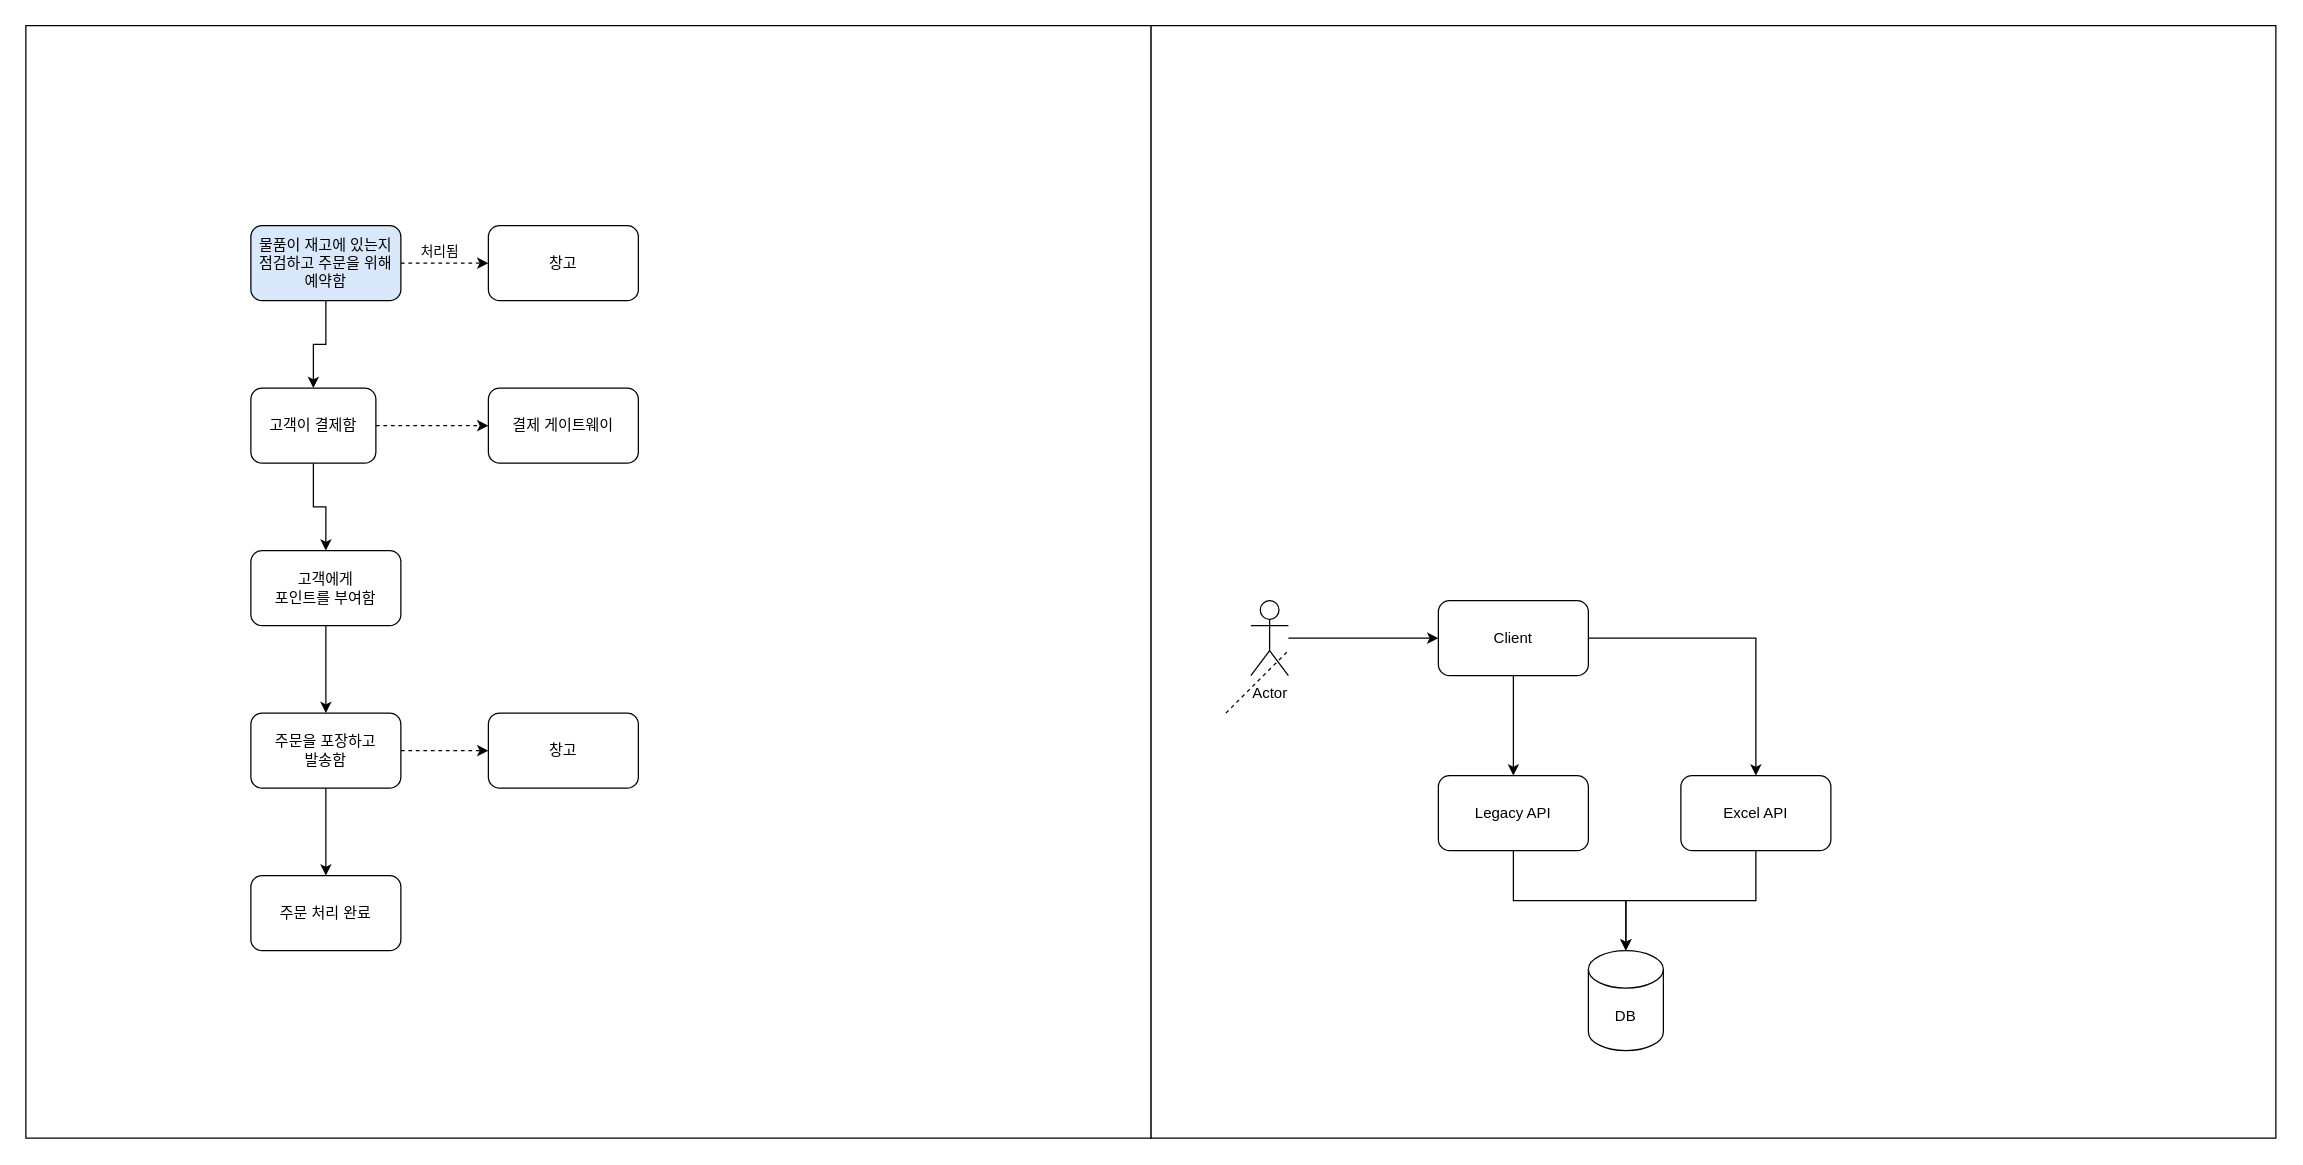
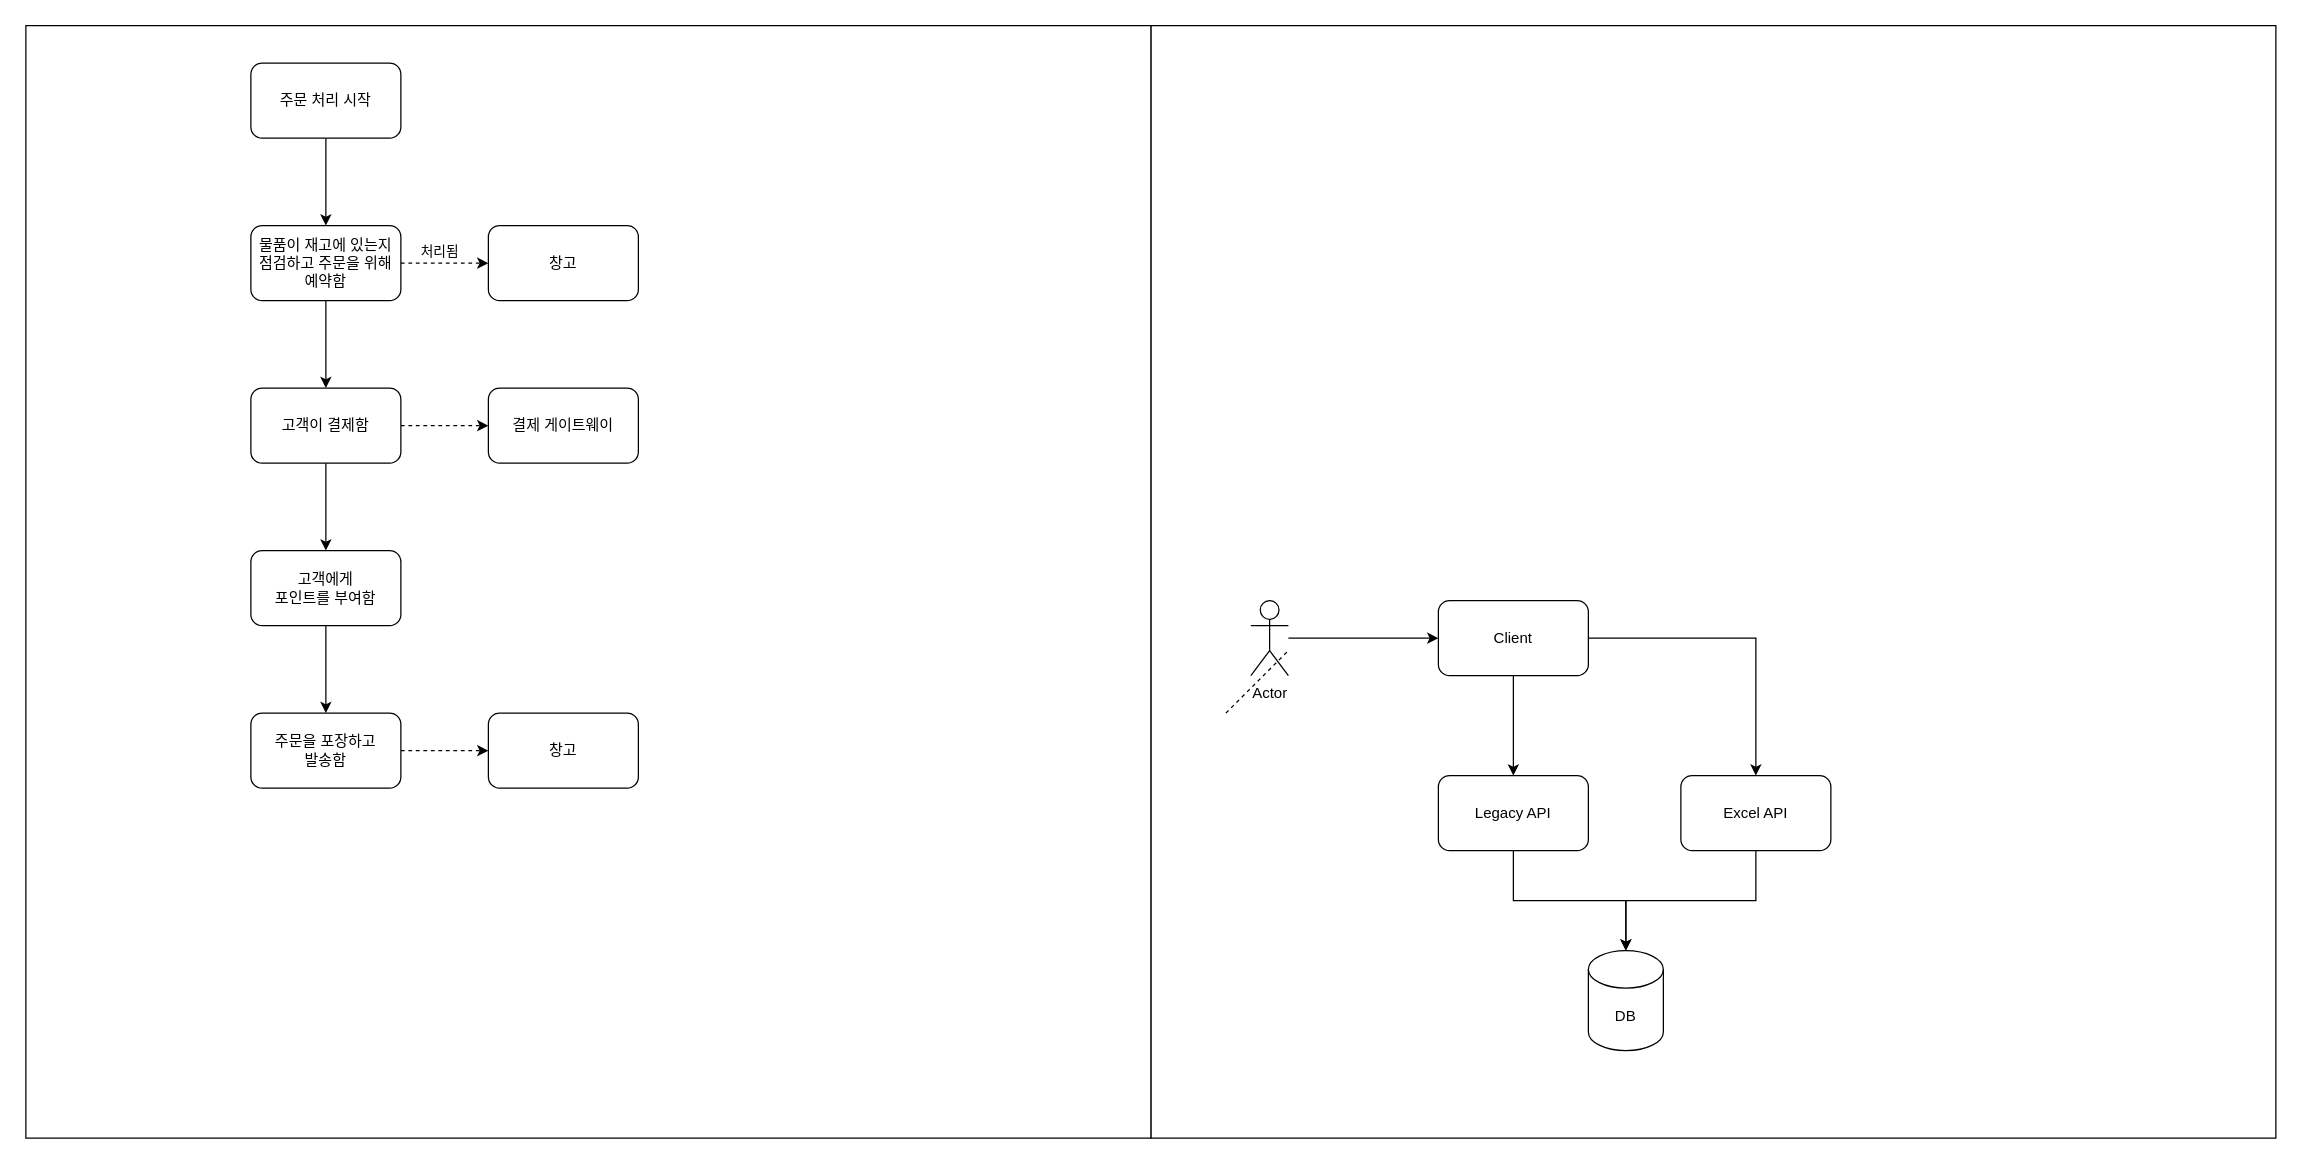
node "주문 처리 시작": added
edge "주문 처리 시작" -> "물품이 재고에 있는지 점검하고 주문을 위해 예약함": added
node "물품이 재고에 있는지 점검하고 주문을 위해 예약함": fillcolor #dae8fc -> #ffffff
node "고객이 결제함": size 125x75 -> 150x75
edge "주문을 포장하고 발송함" -> "주문 처리 완료": removed
node "주문 처리 완료": removed
